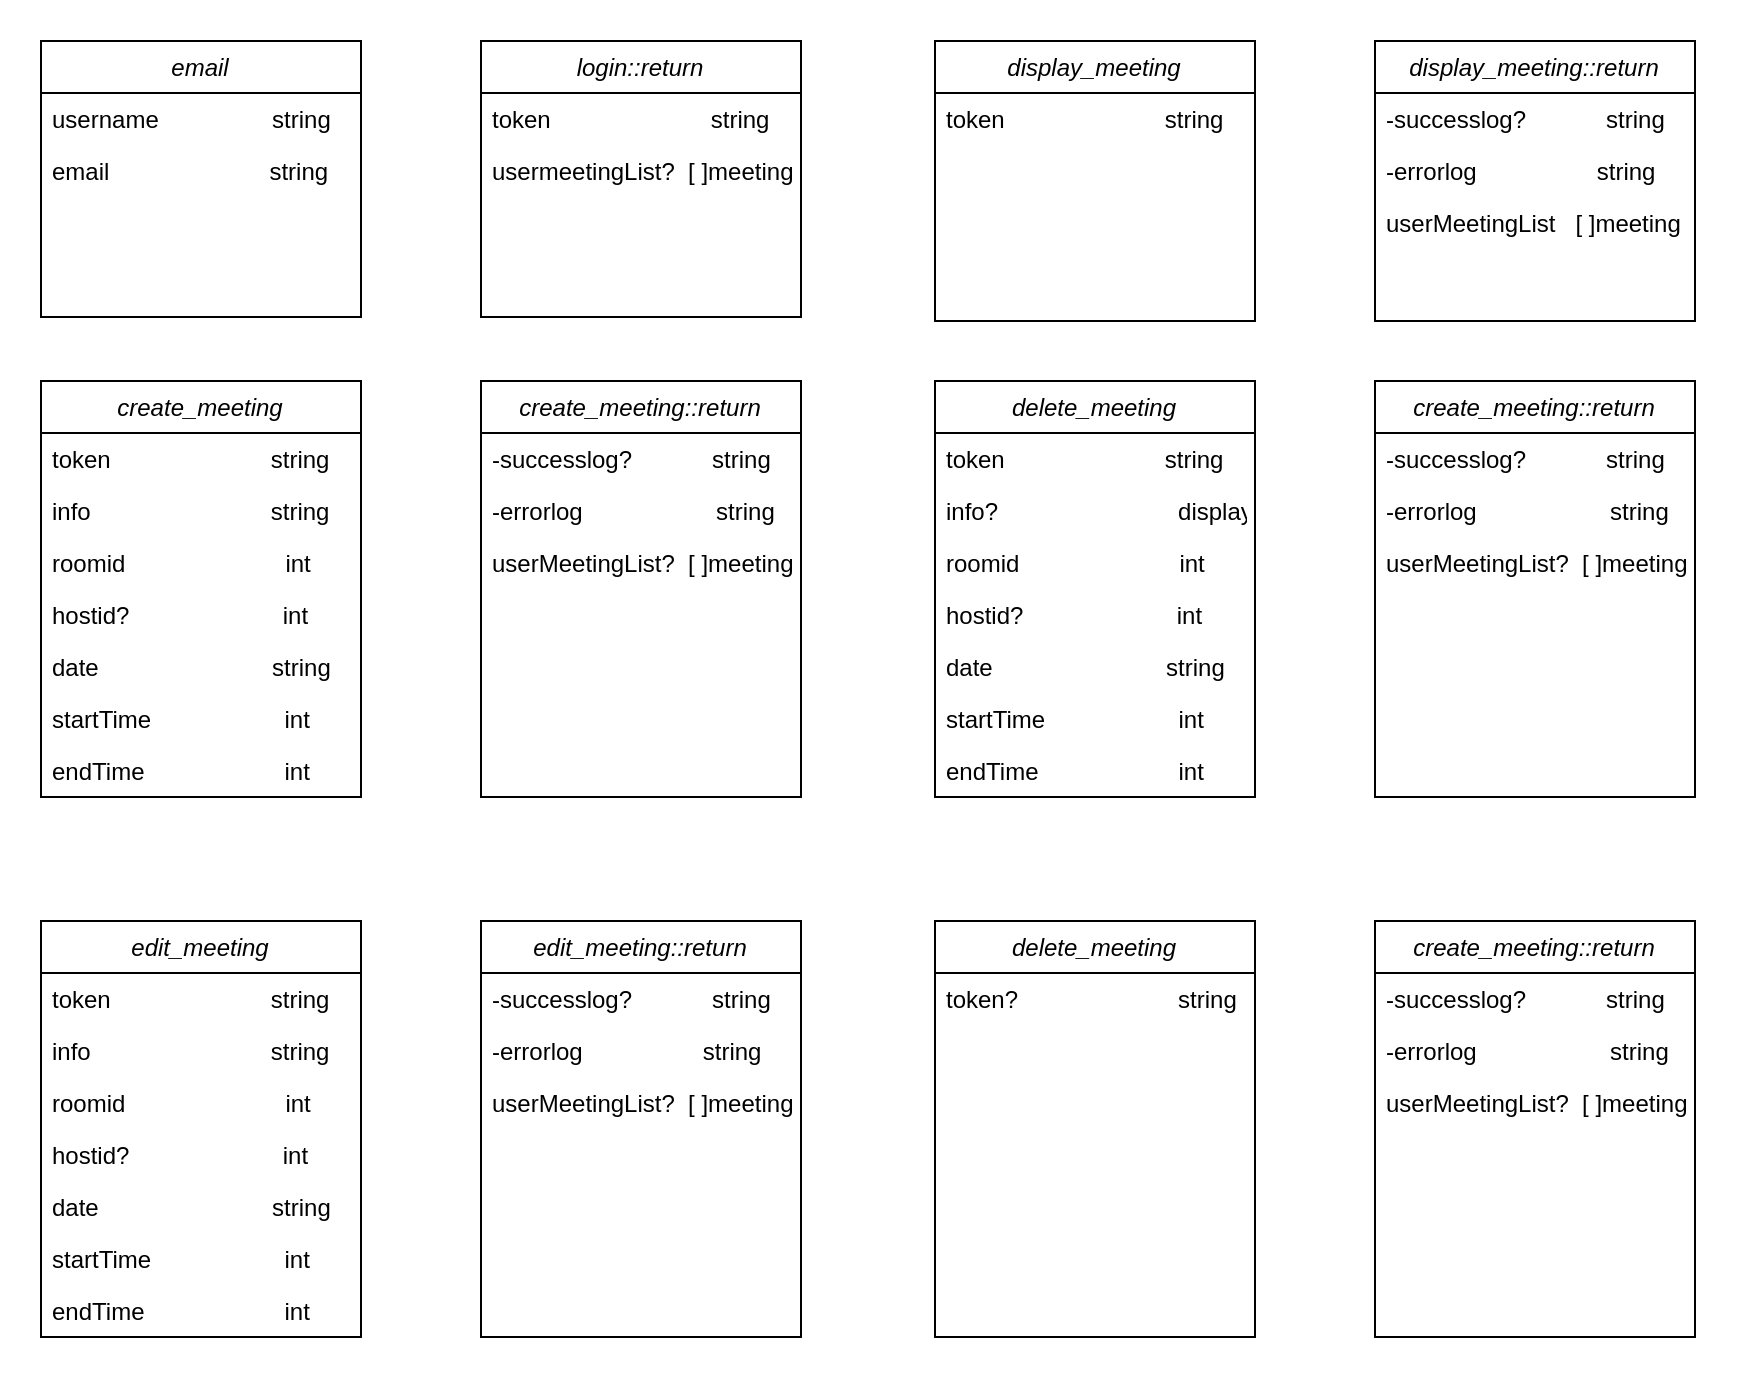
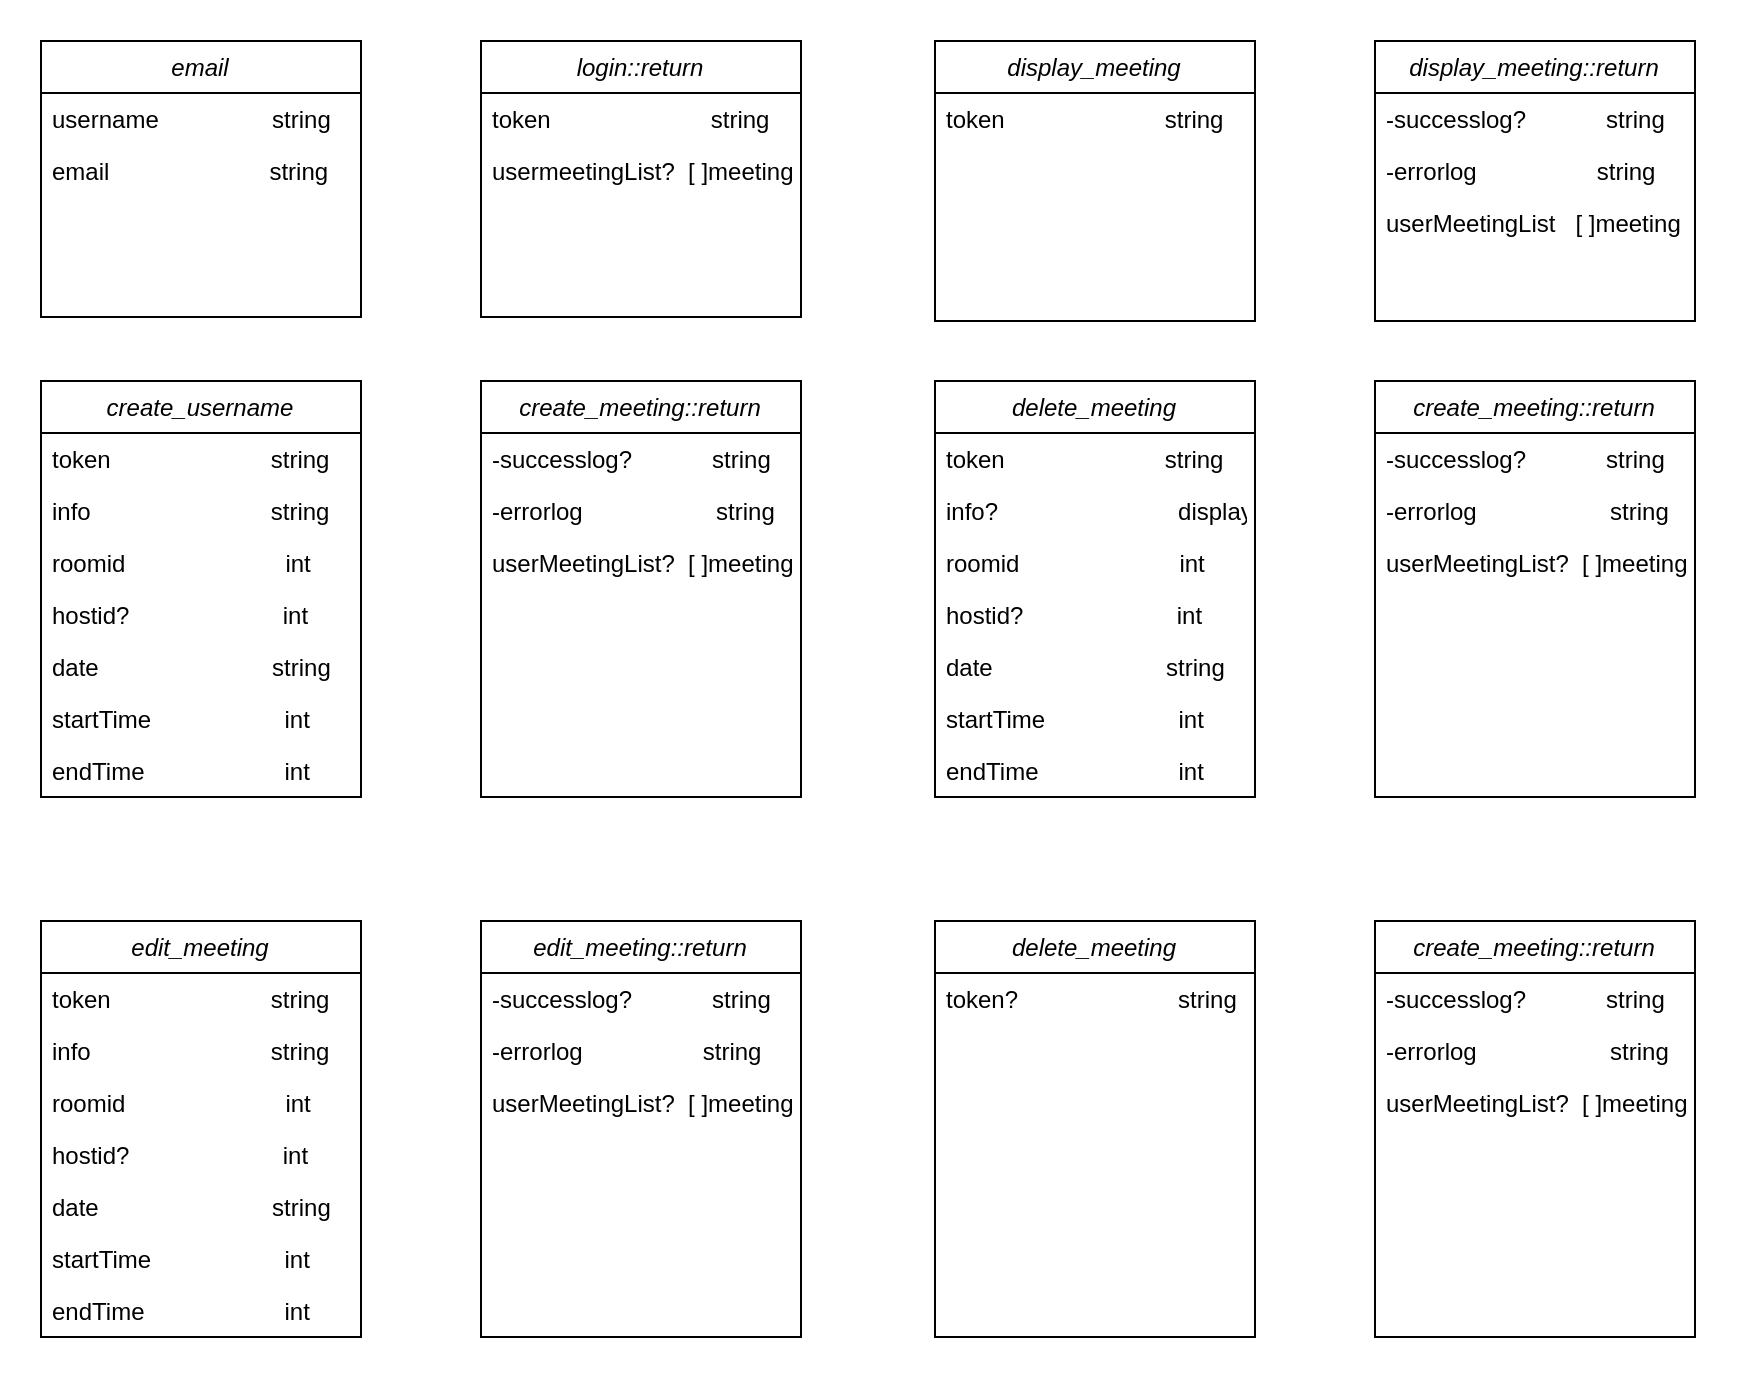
node "create_meeting": label "create_meeting" -> "create_username"
